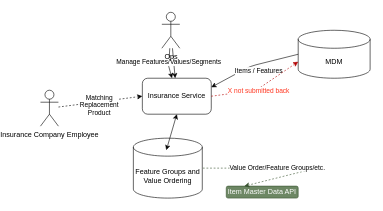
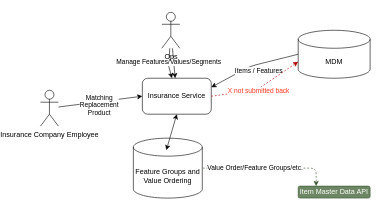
edge "Insurance Company Employee" -> "Insurance Service": style dashed -> solid
node "Item Master Data API": moved (263, 192) -> (335, 192)
